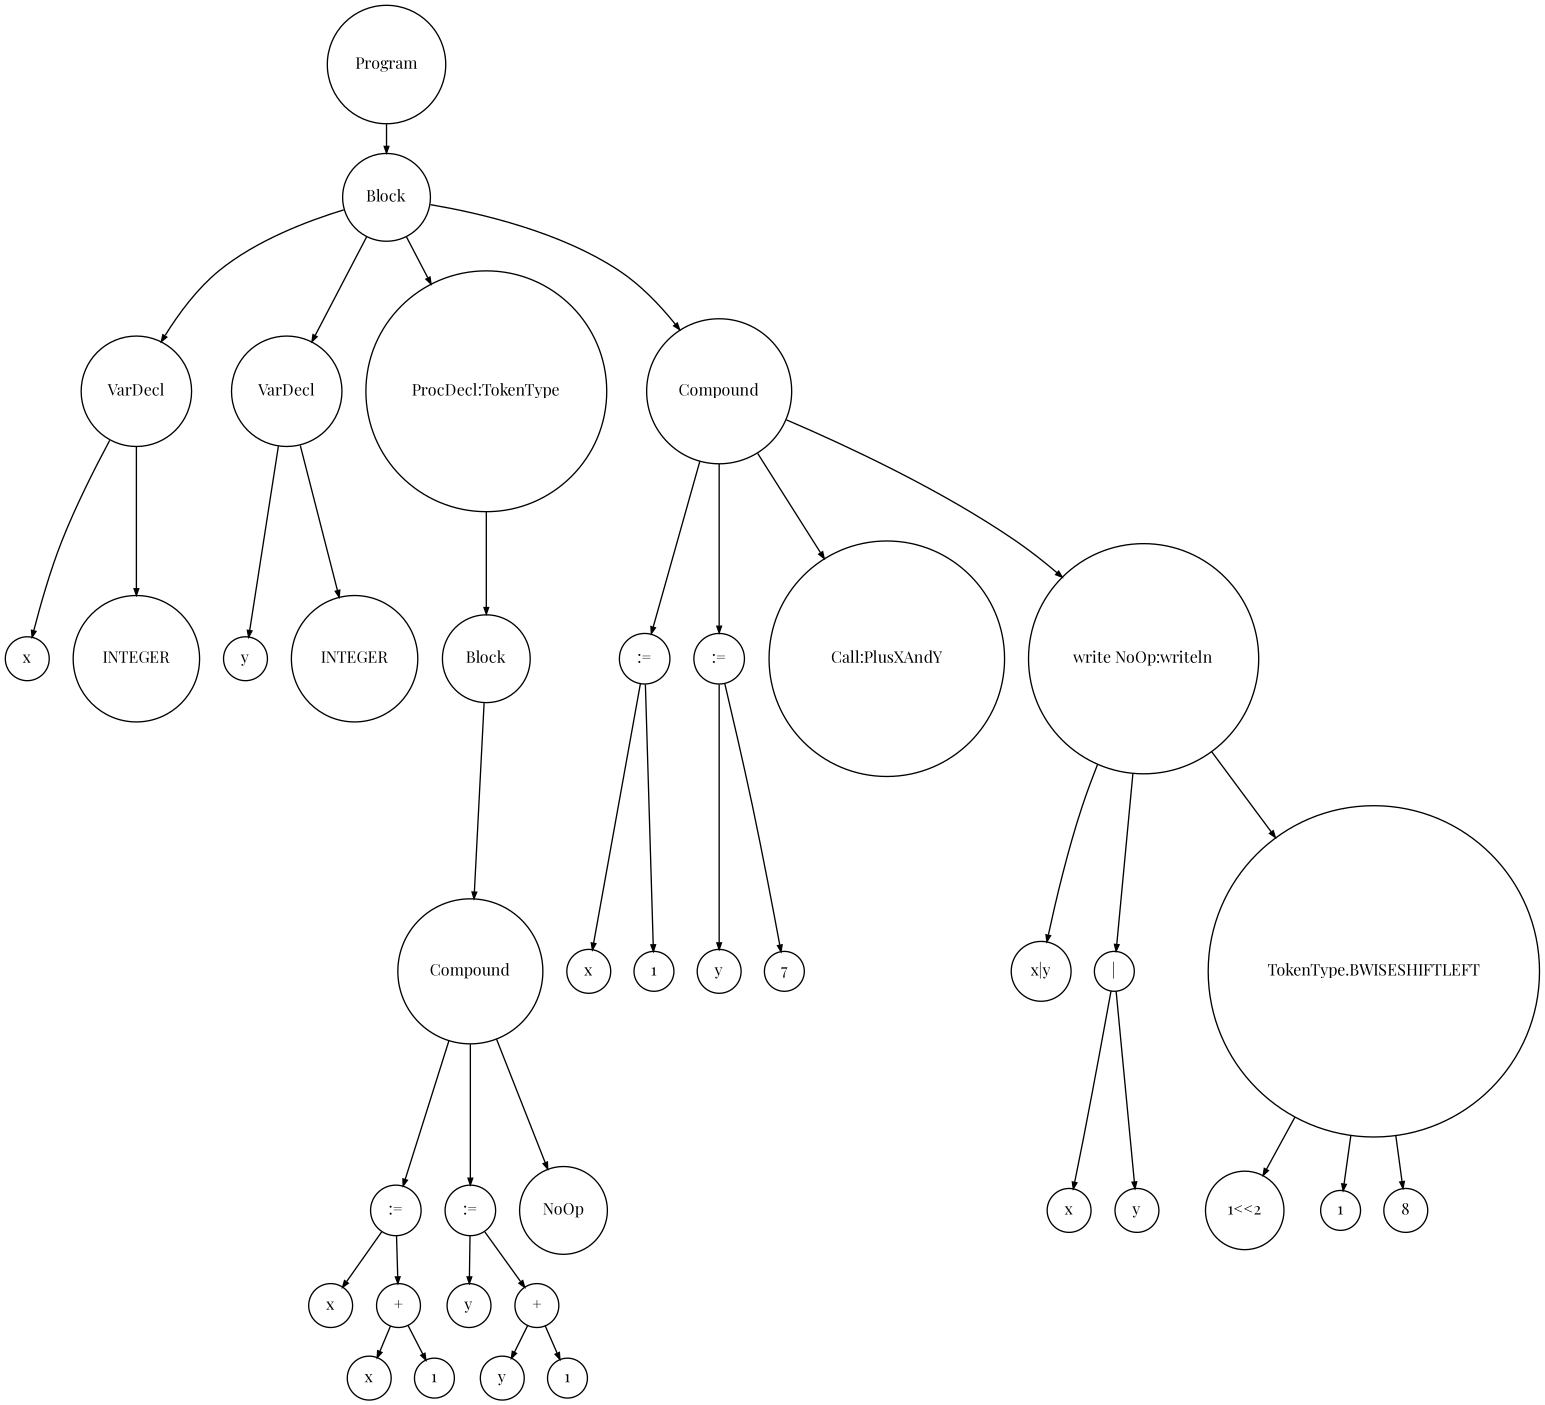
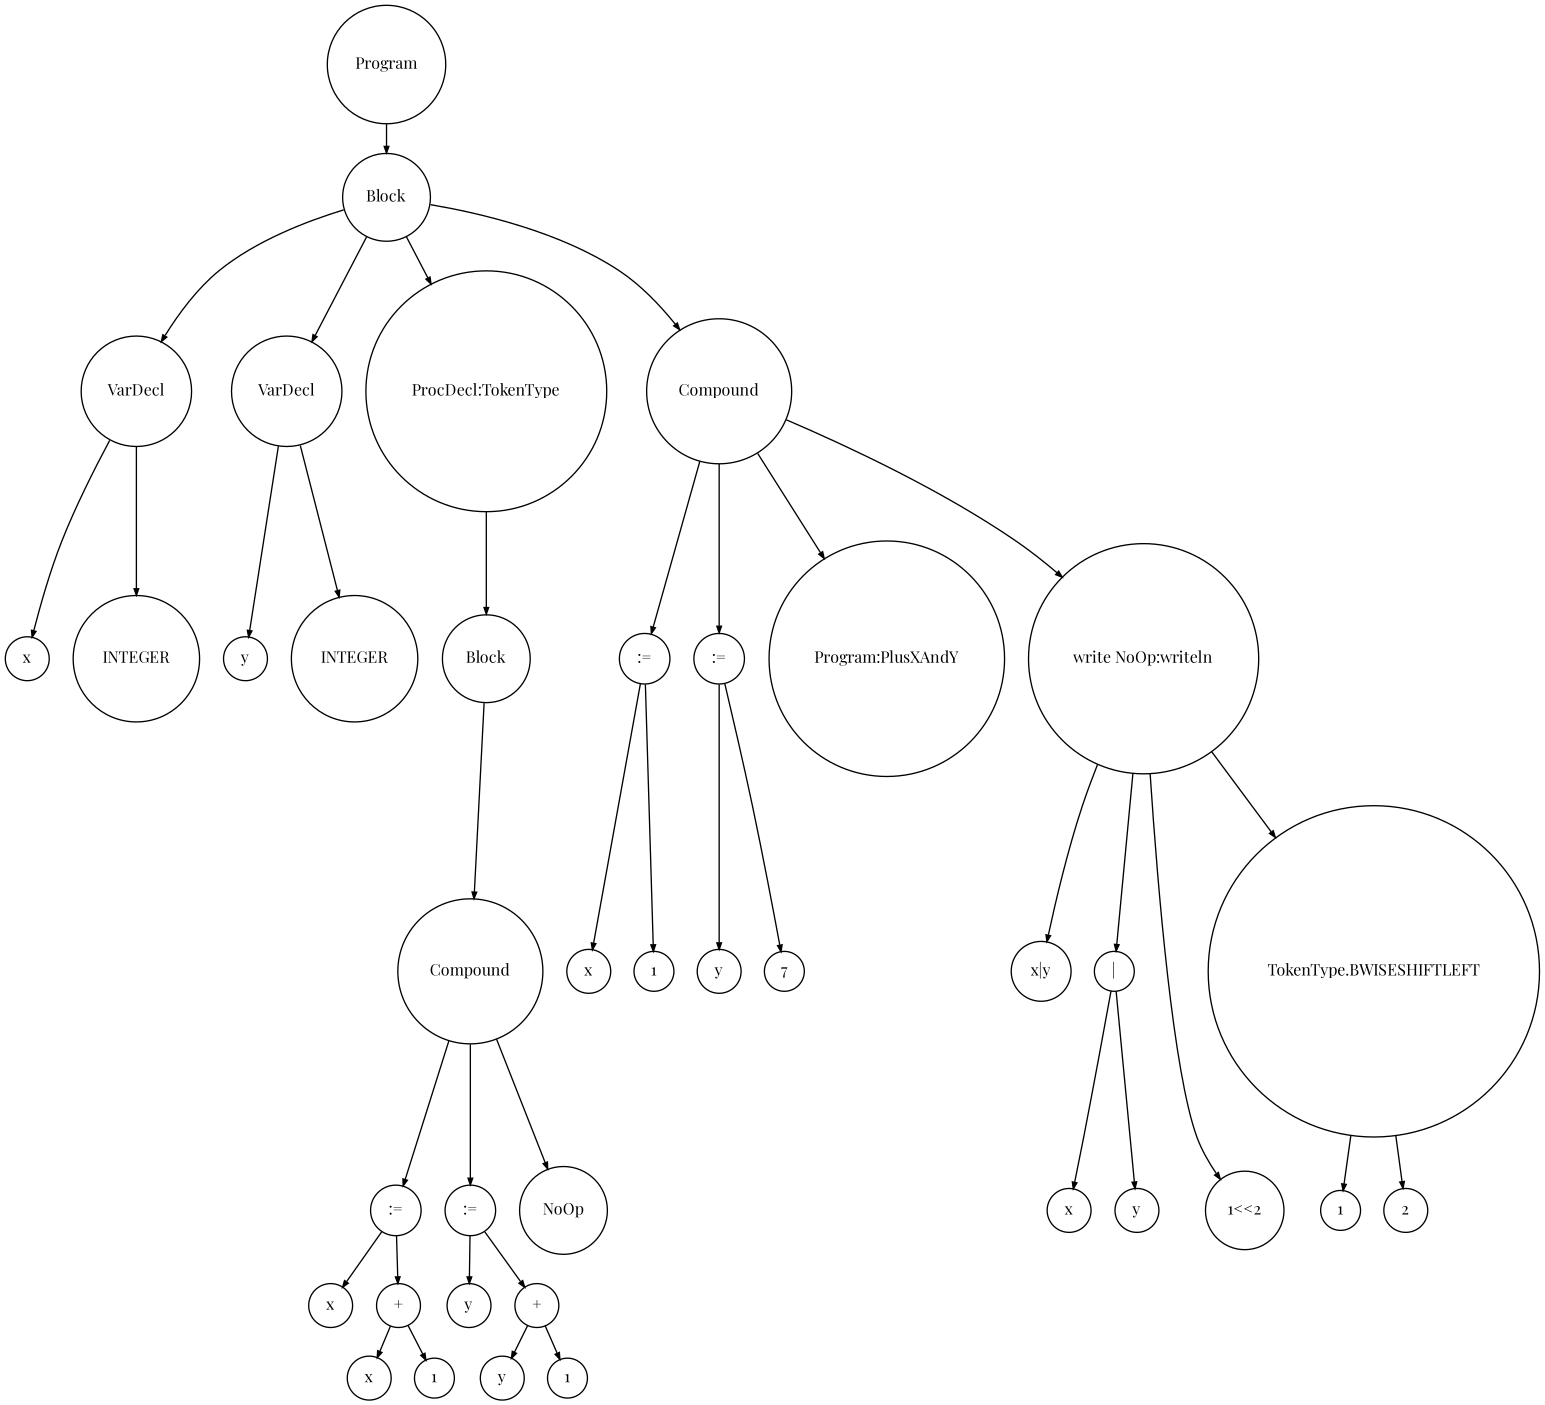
node "Call:PlusXAndY": label "Call:PlusXAndY" -> "Program:PlusXAndY"
edge "TokenType.BWISESHIFTLEFT" -> "1<<2": now "write NoOp:writeln" -> "1<<2"
node "8": label "8" -> "2"
